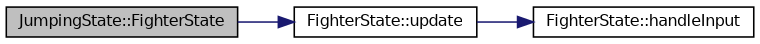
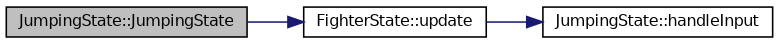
node "JumpingState::FighterState": label "JumpingState::FighterState" -> "JumpingState::JumpingState"
node "FighterState::handleInput": label "FighterState::handleInput" -> "JumpingState::handleInput"
